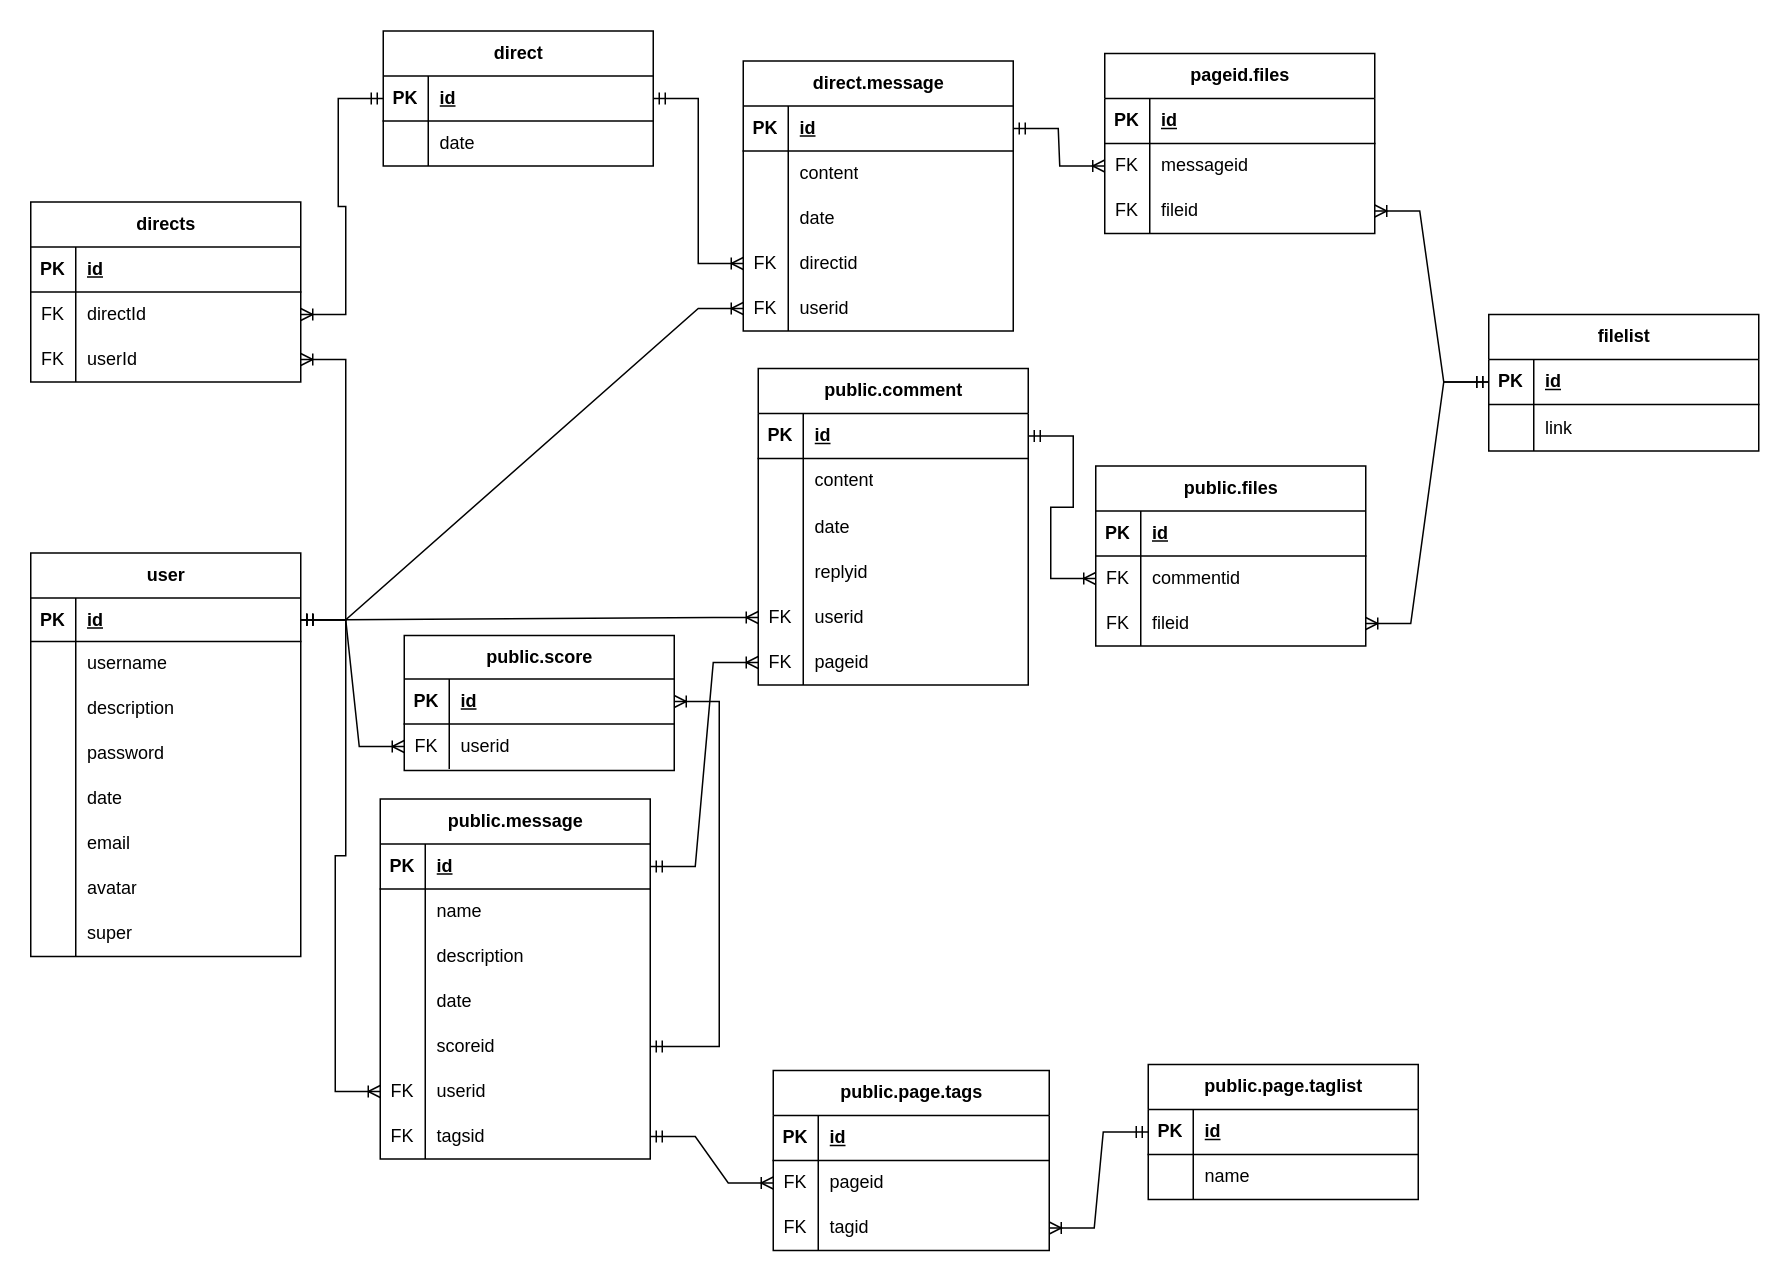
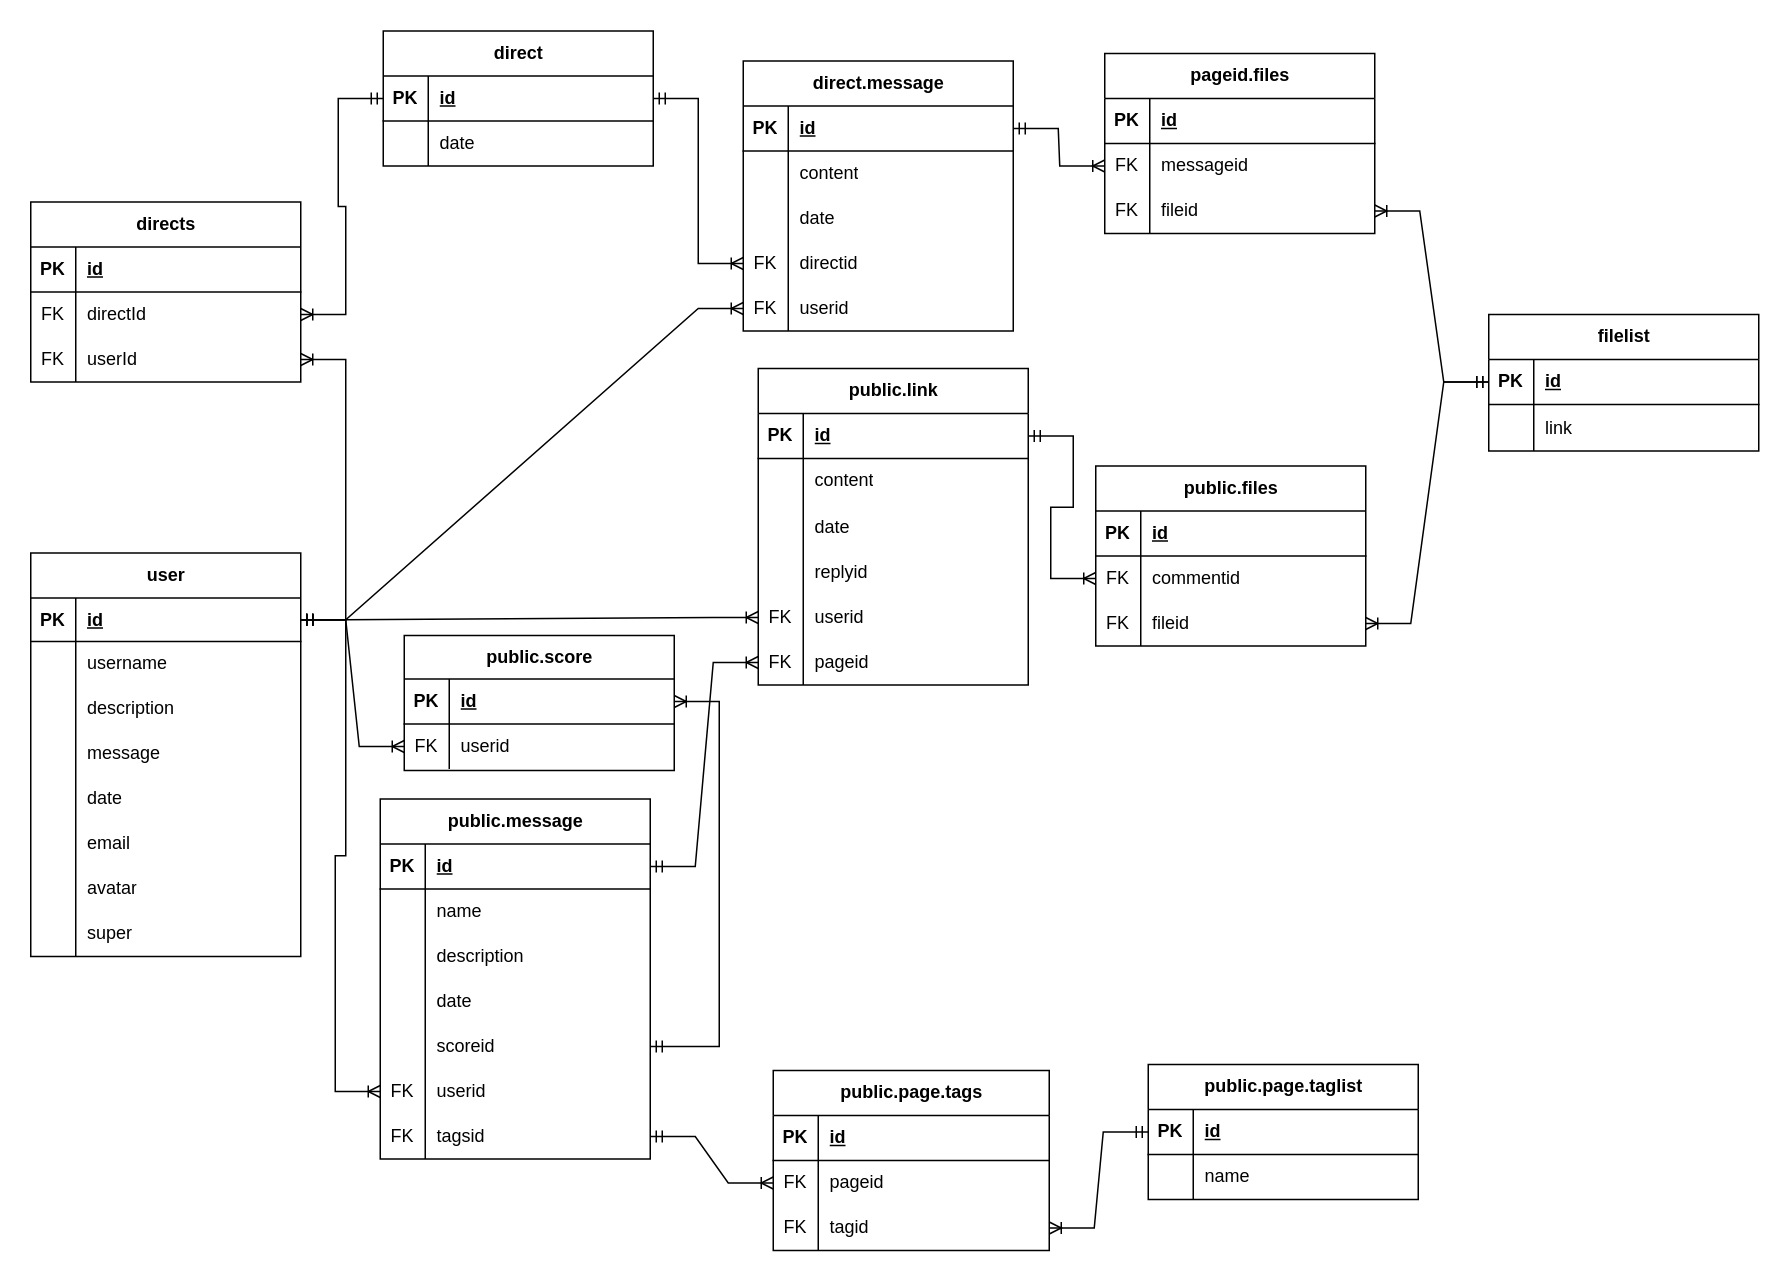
node "public.comment": label "public.comment" -> "public.link"
node "password": label "password" -> "message"
